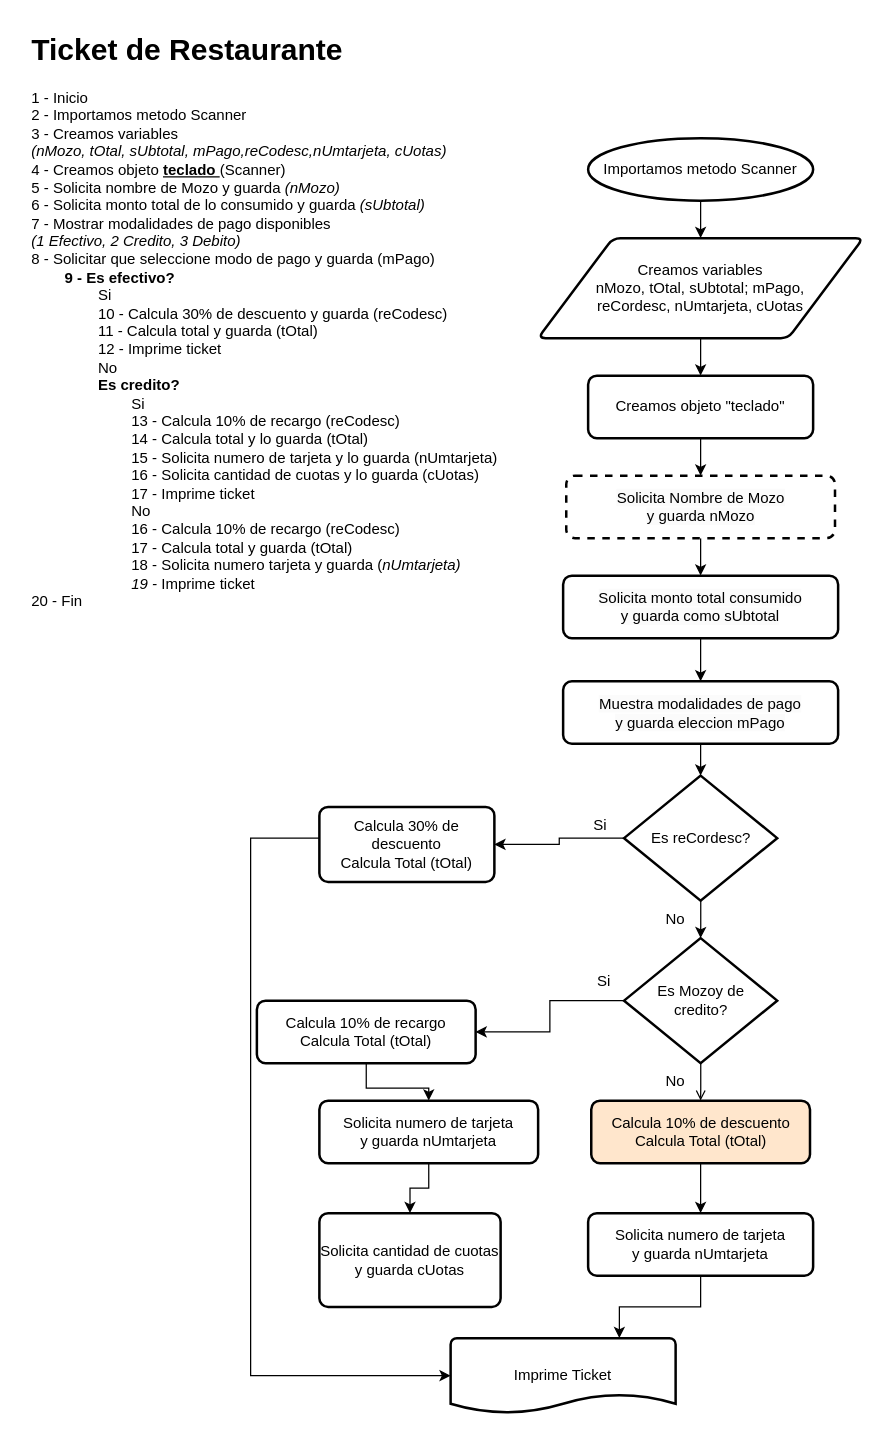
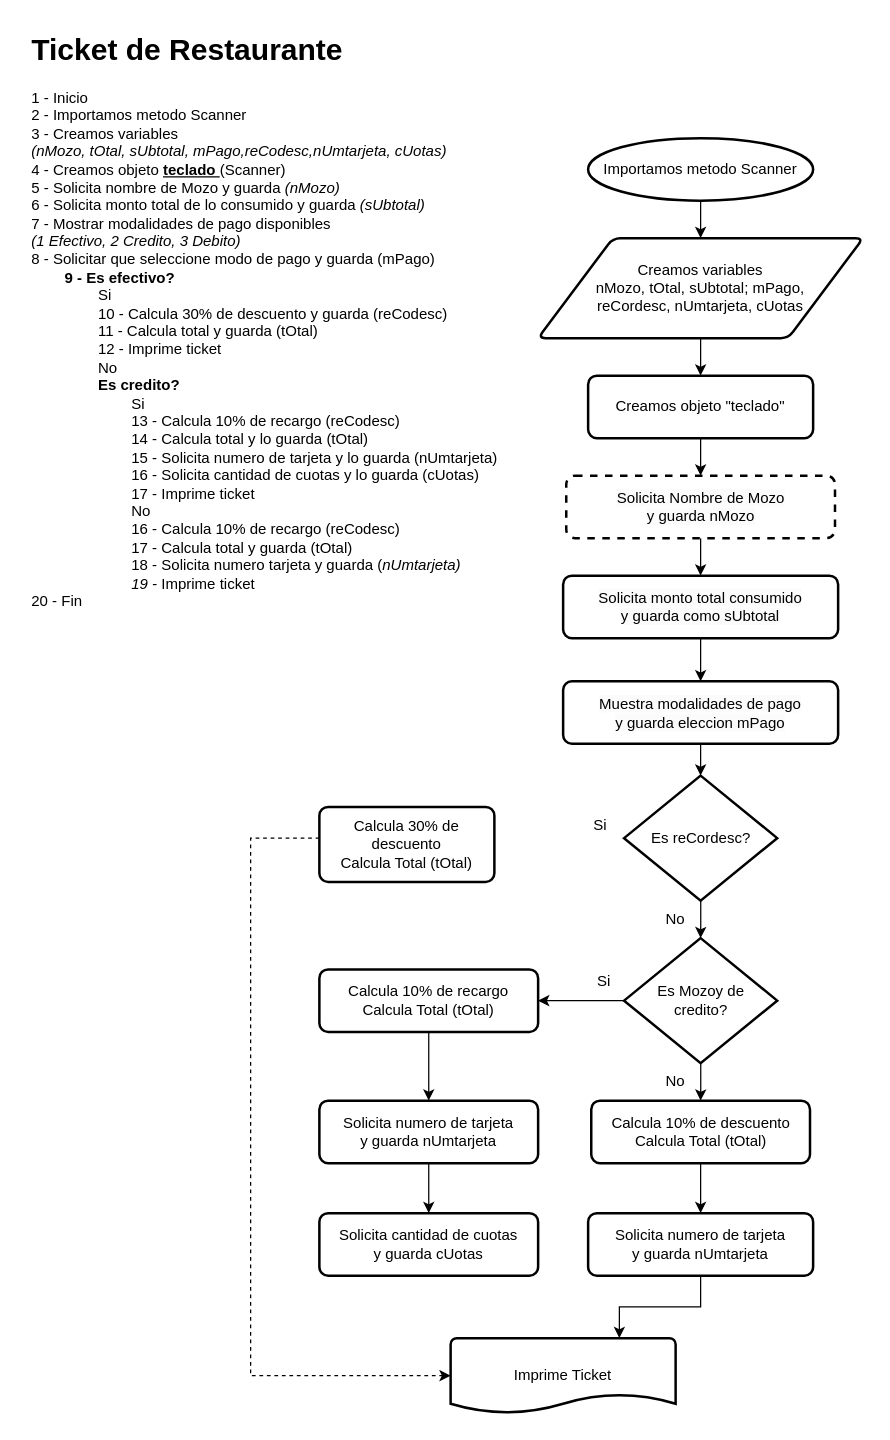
edge "Es reCordesc?" -> "Calcula 30% de descuento Calcula Total (tOtal)": removed
node "Calcula 10% de recargo Calcula Total (tOtal)": moved (366, 1032) -> (429, 1001)
edge "Es Mozoy de credito?" -> "Calcula 10% de descuento Calcula Total (tOtal)": arrowhead open -> classic
node "Calcula 10% de descuento Calcula Total (tOtal)": fillcolor #ffe6cc -> #ffffff
edge "Calcula 30% de descuento Calcula Total (tOtal)" -> "Imprime Ticket": style solid -> dashed
node "Solicita cantidad de cuotas y guarda cUotas": size 181x94 -> 219x63
